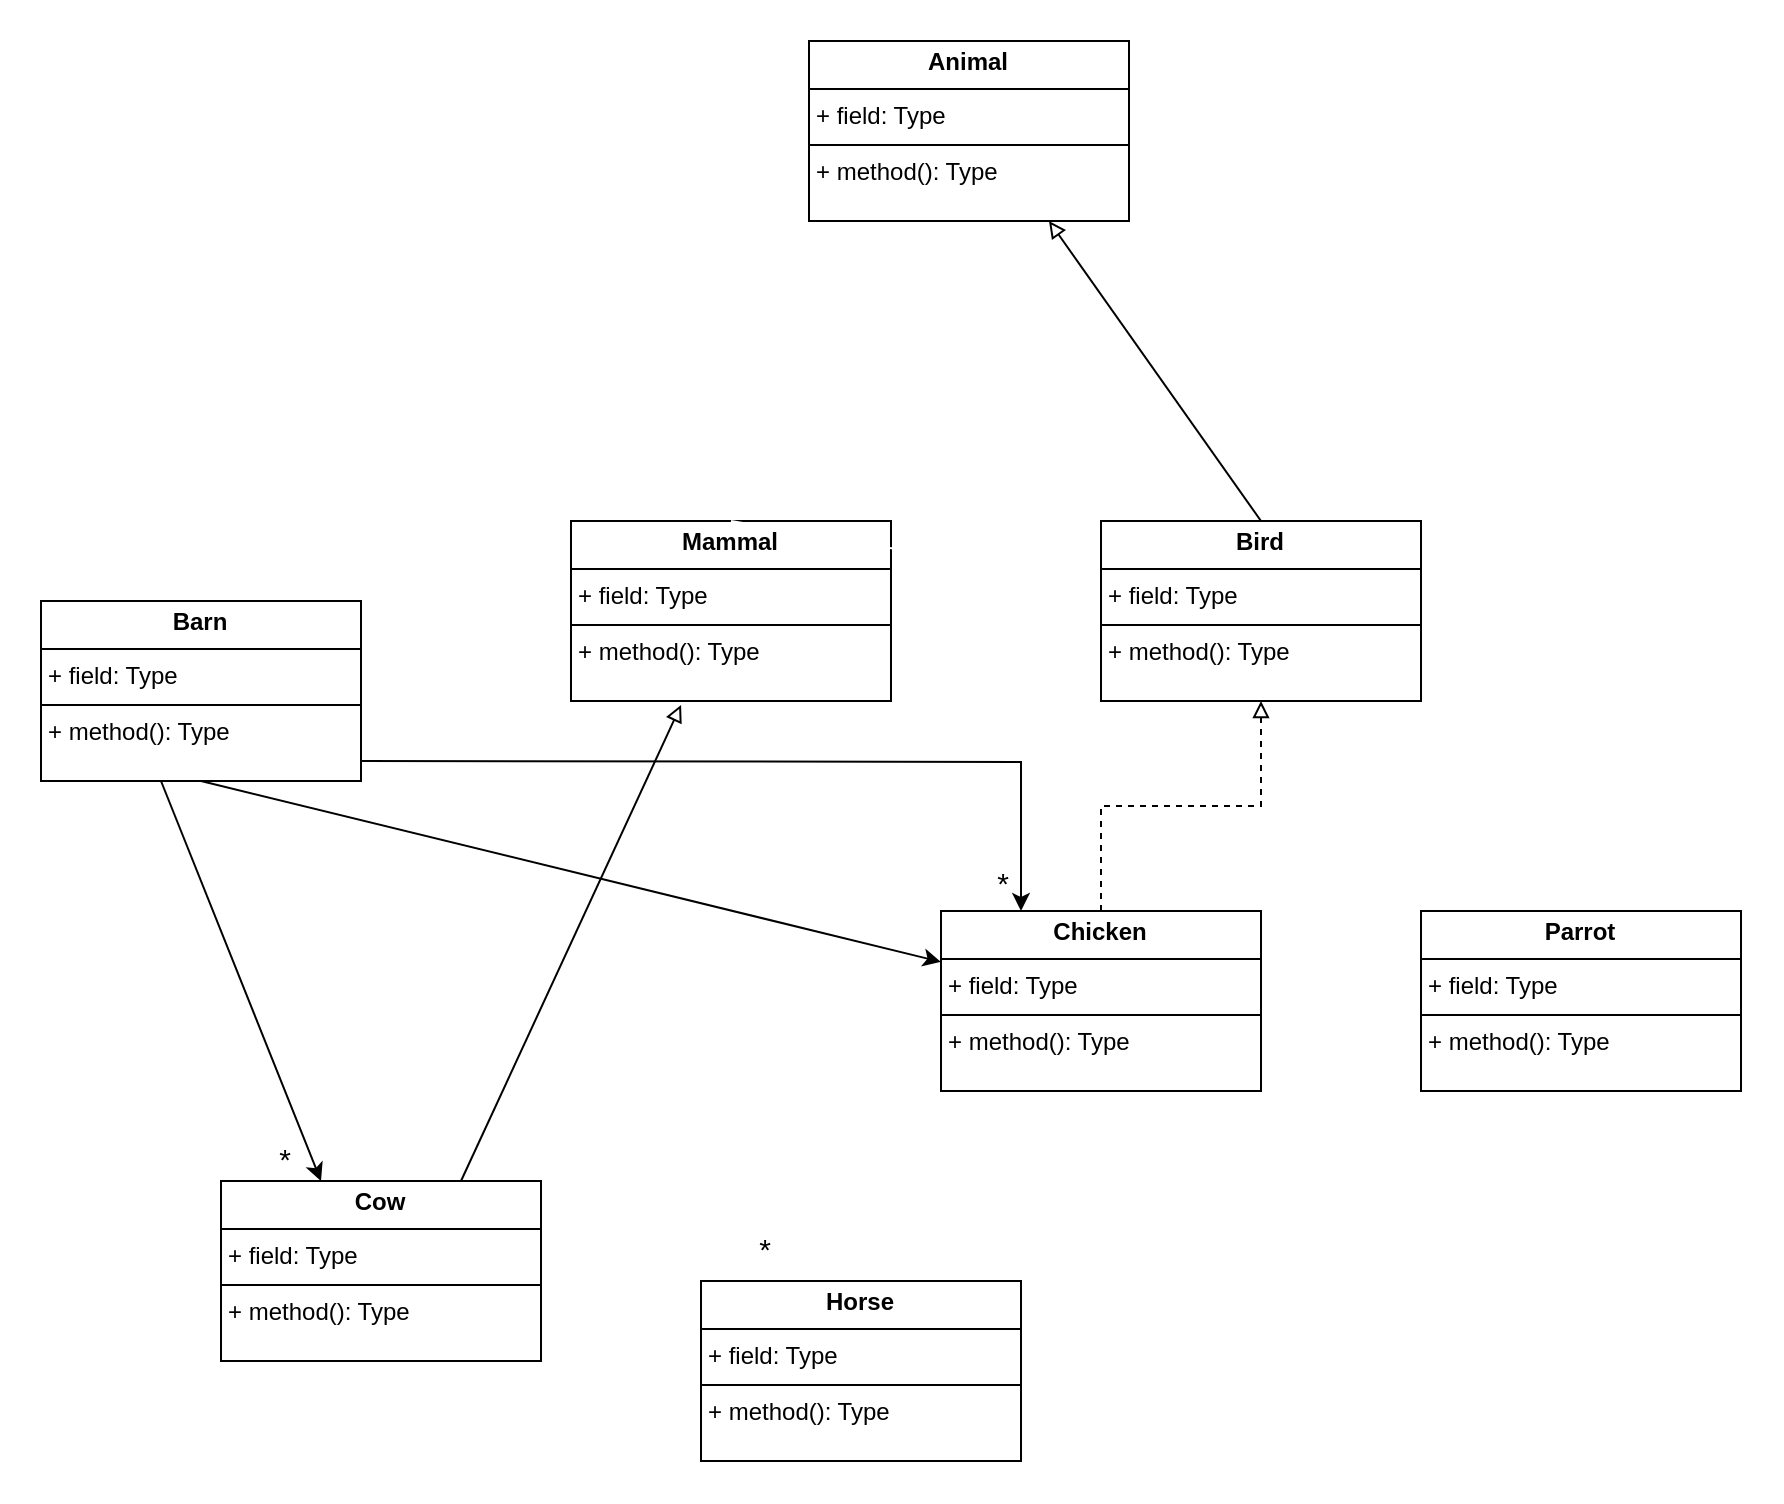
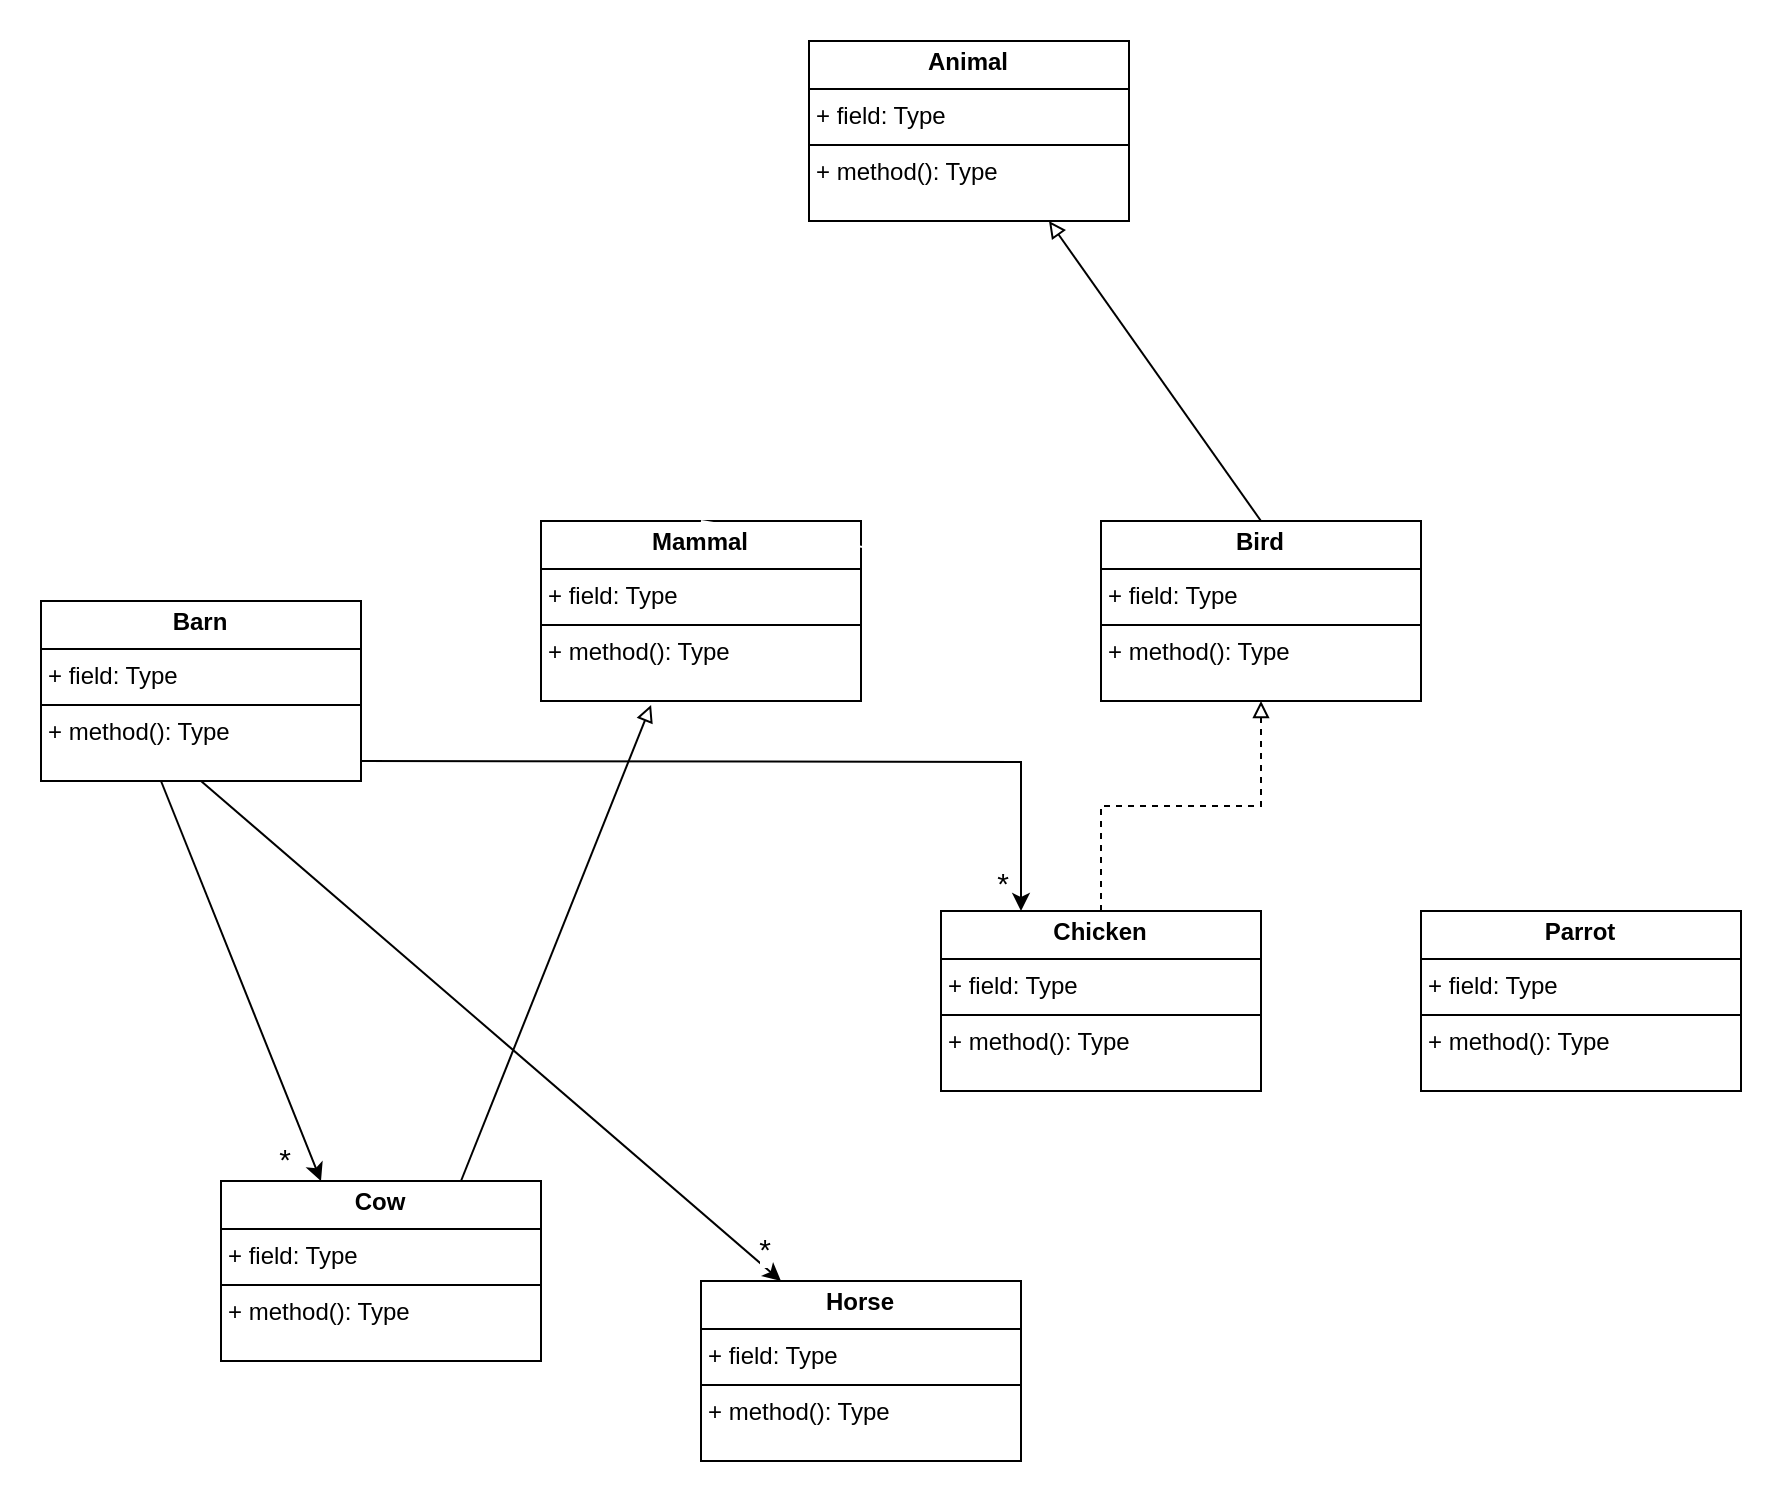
node "Mammal + field: Type + method(): Type": moved (731, 611) -> (701, 611)
edge "Barn + field: Type + method(): Type" -> "Chicken + field: Type + method(): Type": now "Barn + field: Type + method(): Type" -> "Horse + field: Type + method(): Type"
